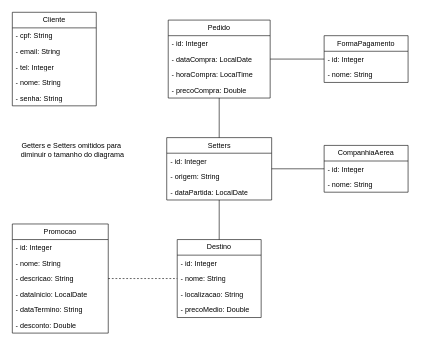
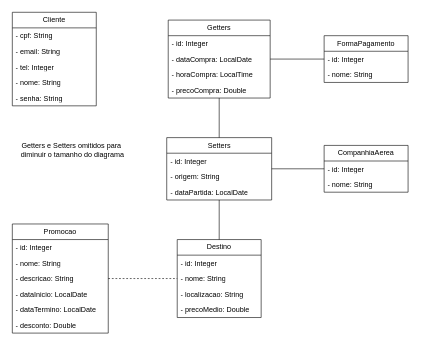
node "Pedido": label "Pedido" -> "Getters"
node "- dataTermino: String": label "- dataTermino: String" -> "- dataTermino: LocalDate"
